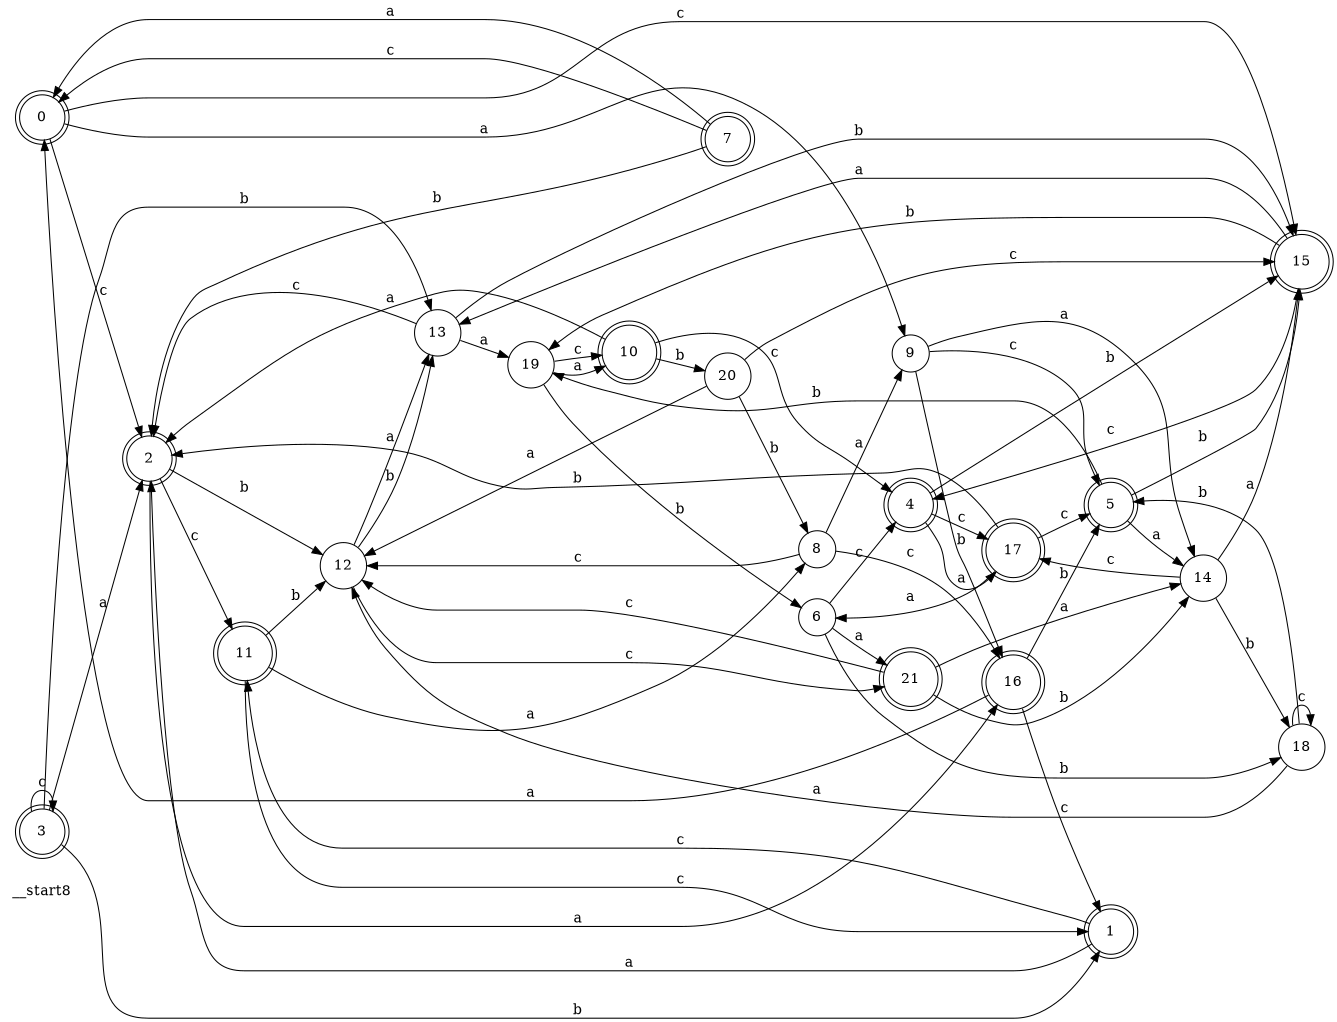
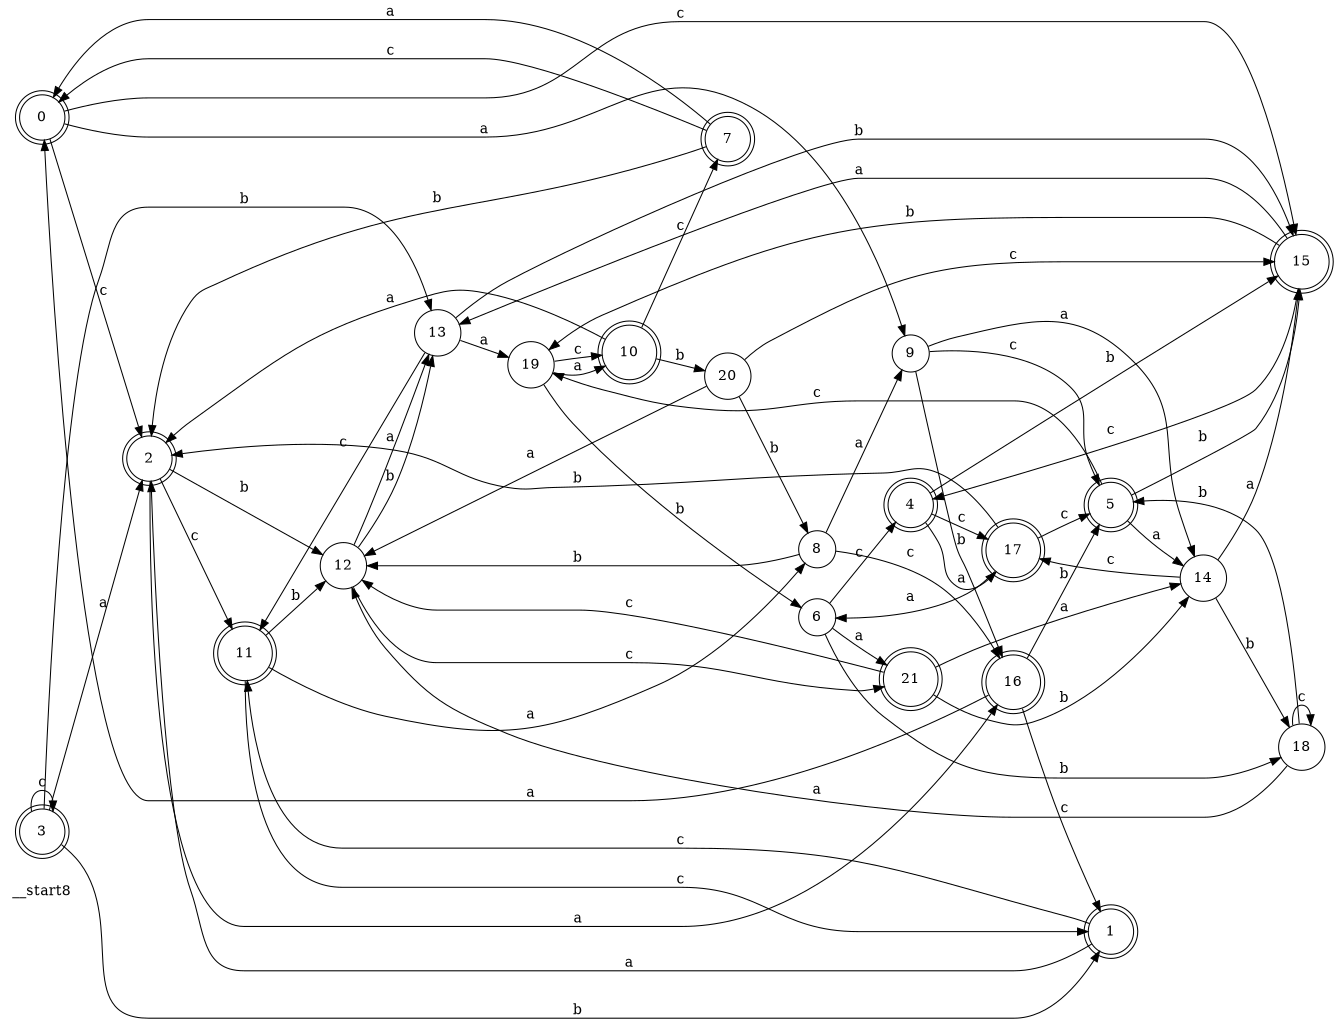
edge "13" -> "2": now "13" -> "11"
edge "10" -> "4": now "10" -> "7"
edge "5" -> "19": label "b" -> "c"
edge "8" -> "12": label "c" -> "b"
